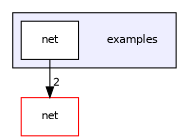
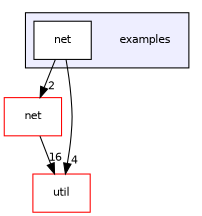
node "util": added
